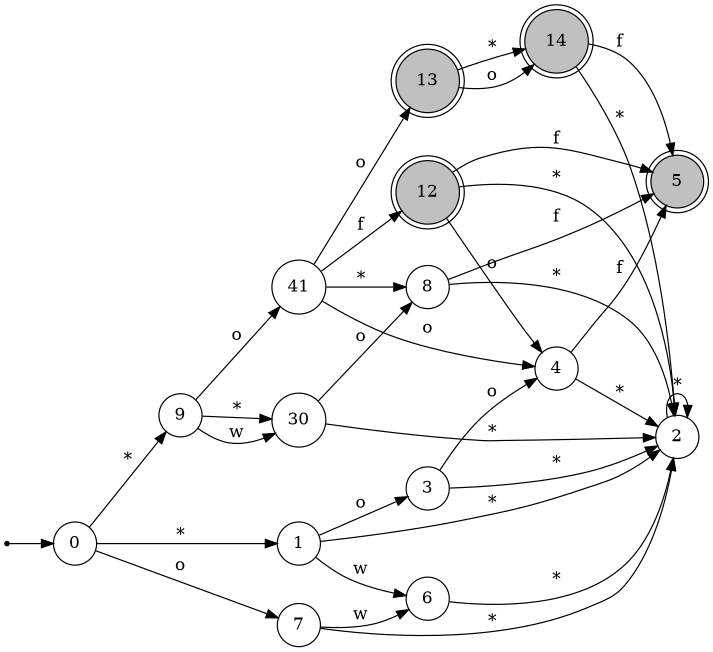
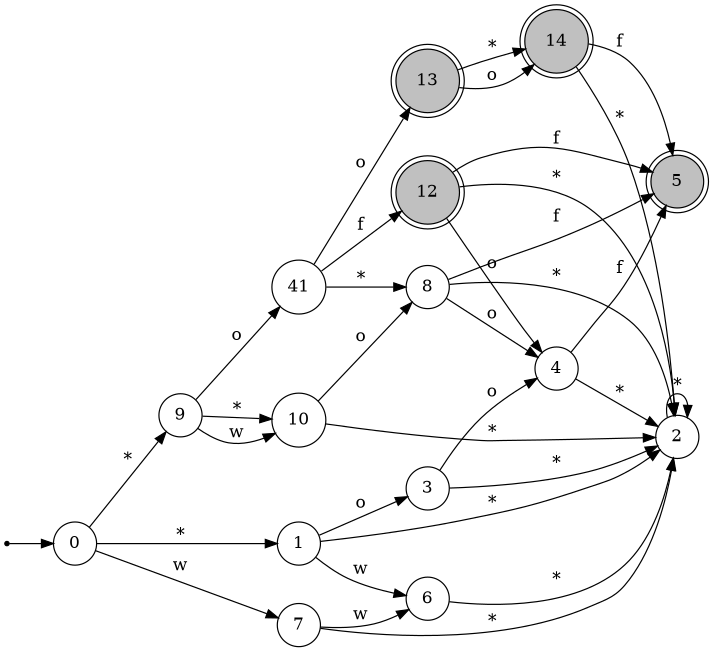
edge "41" -> "4": now "8" -> "4"
node "30": label "30" -> "10"
edge "0" -> "7": label " o " -> " w "
